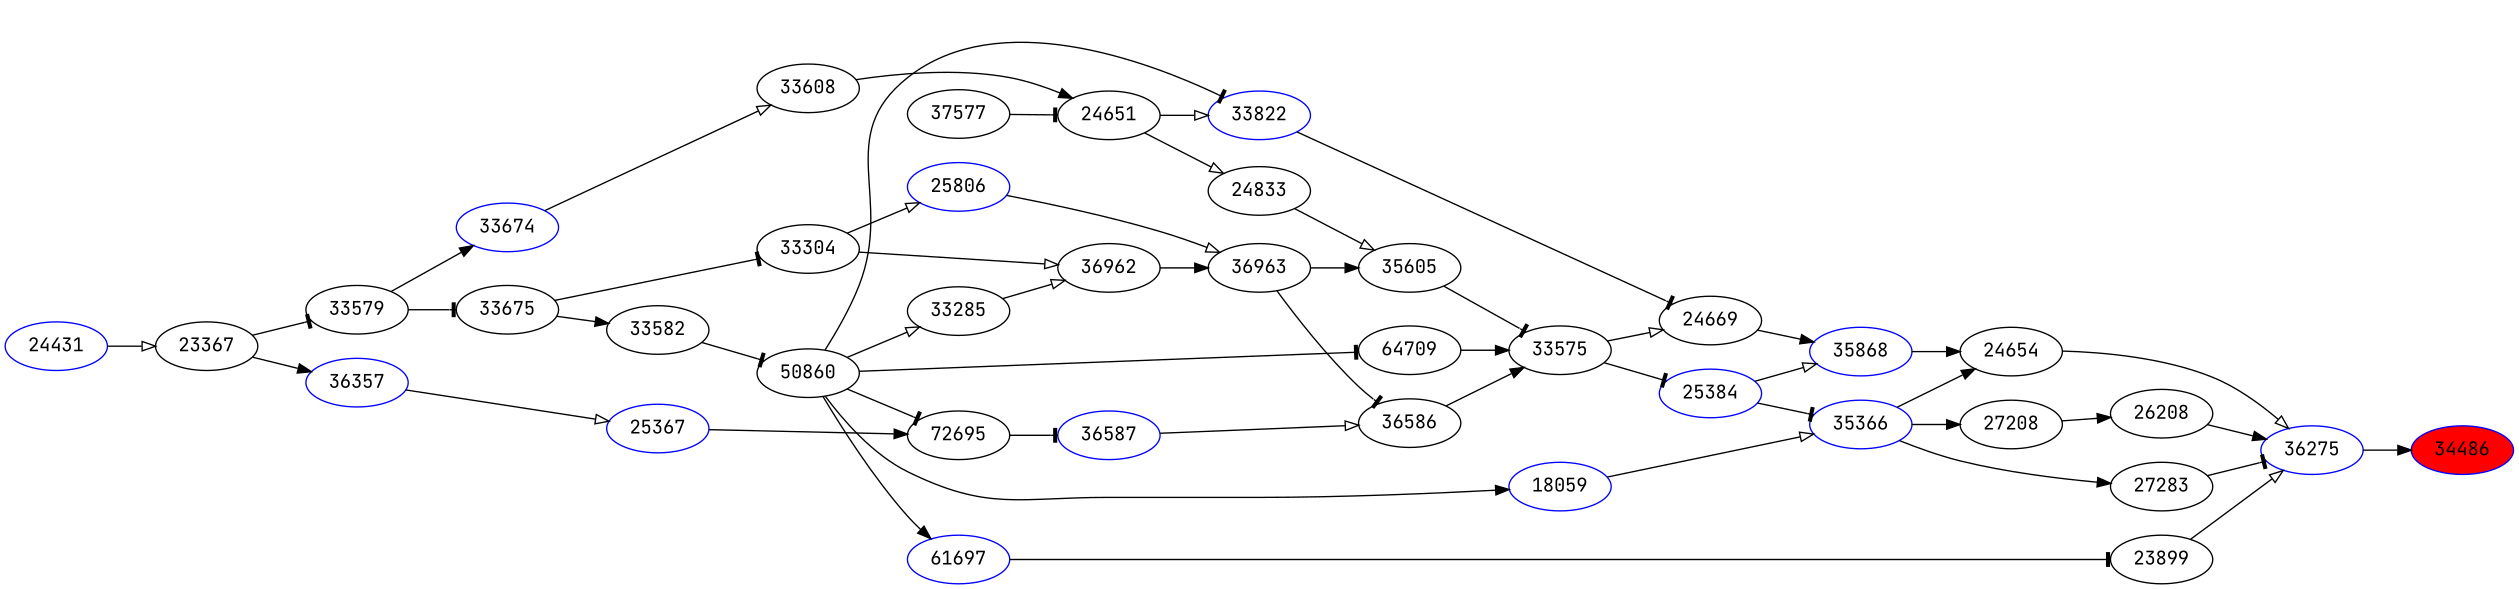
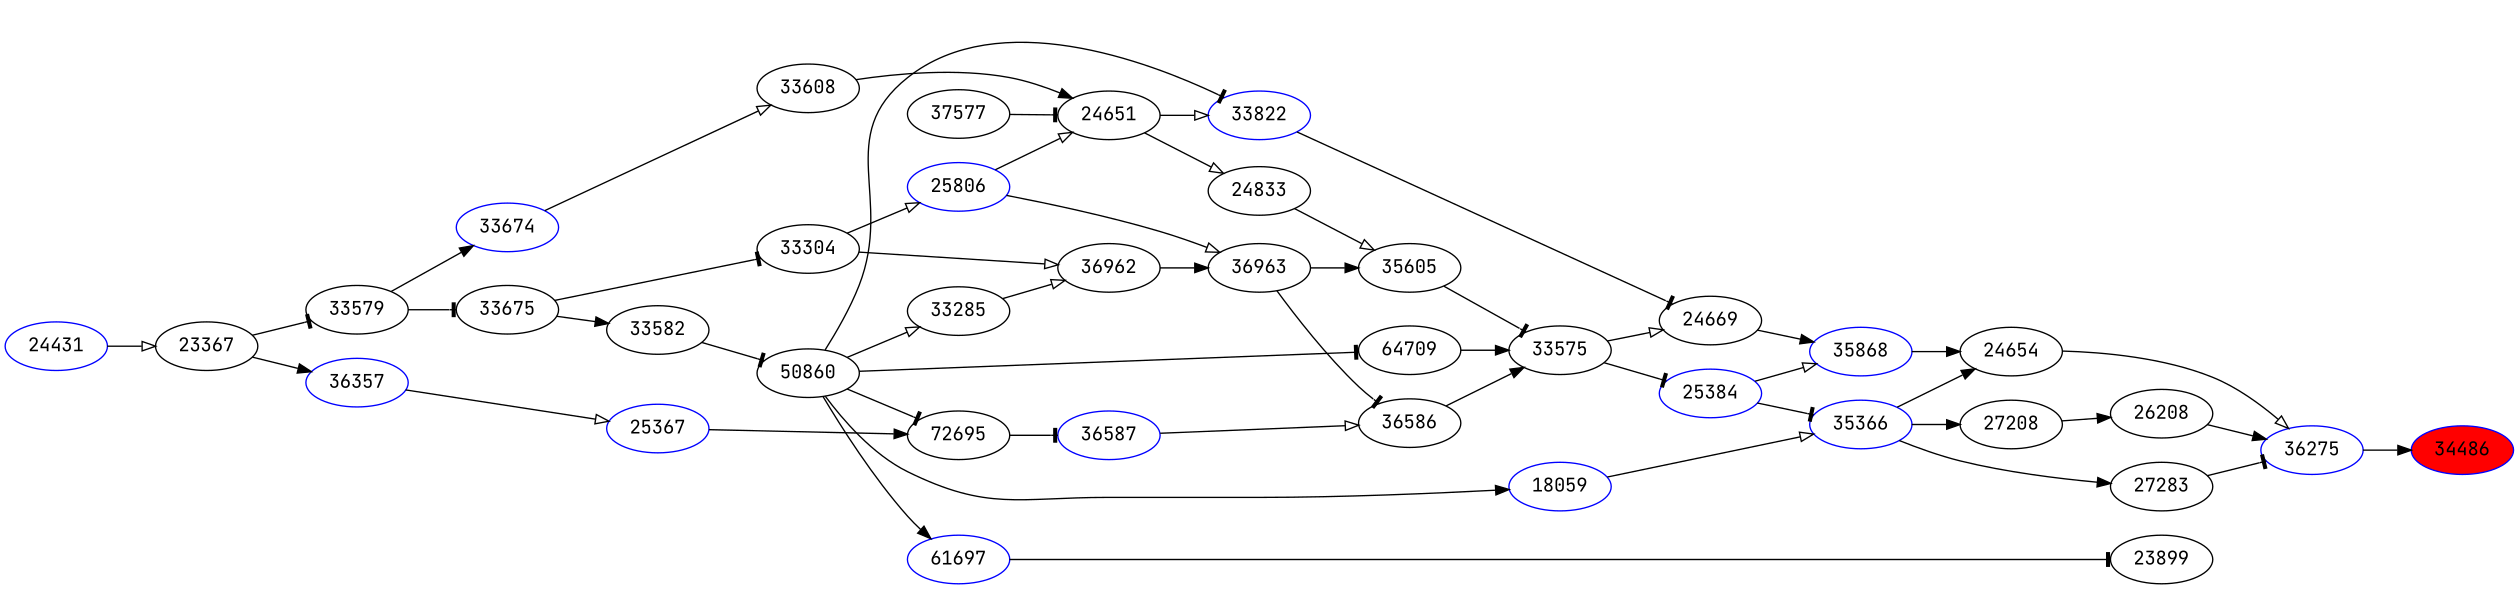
edge "25806" -> "24651": added
edge "23899" -> "36275": removed
